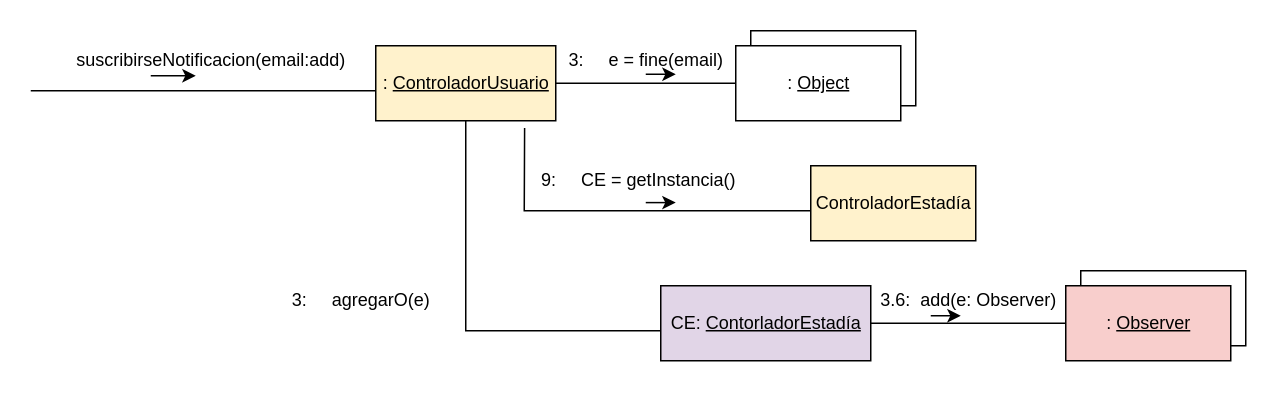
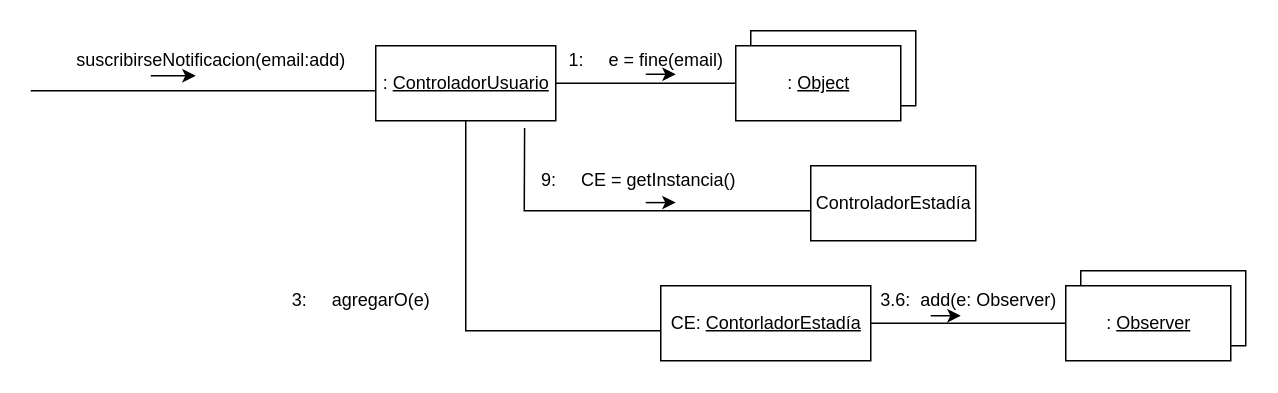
node "3: e = fine(email)": label "3: e = fine(email)" -> "1: e = fine(email)"
node ": ControladorUsuario": fillcolor #fff2cc -> #ffffff
node "ControladorEstadía": fillcolor #fff2cc -> #ffffff
node "CE: ContorladorEstadía": fillcolor #e1d5e7 -> #ffffff
node ": Observer": fillcolor #f8cecc -> #ffffff
